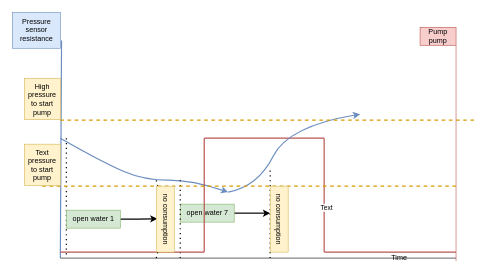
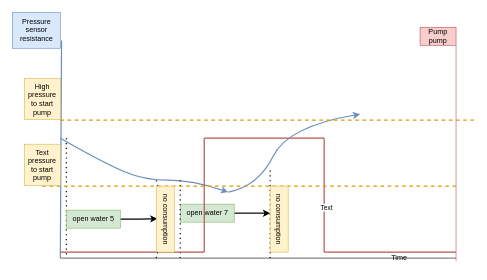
node "open water 1": label "open water 1" -> "open water 5"
